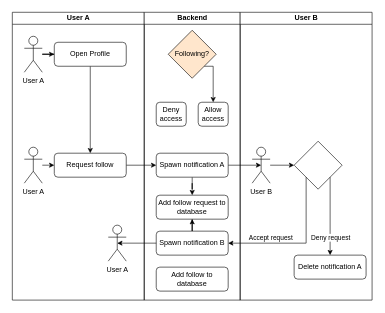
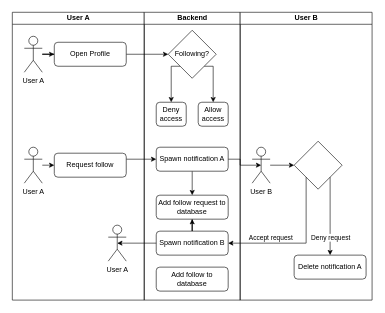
node "Following?": fillcolor #ffe6cc -> #ffffff
edge "Following?" -> "Deny access": added
edge "Open Profile" -> "Request follow": now "Open Profile" -> "Following?"
node "Spawn notification A": moved (192, 165) -> (192, 159)
